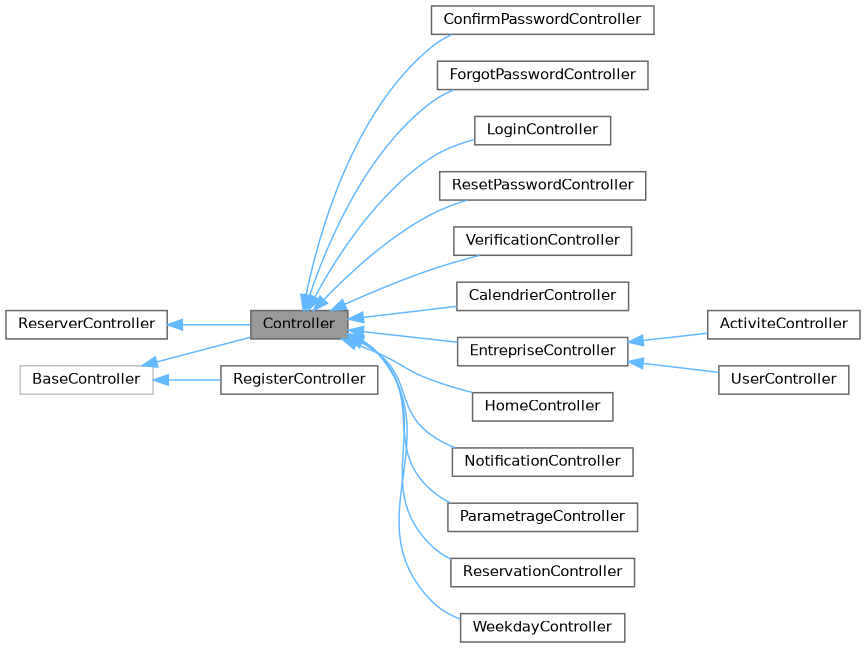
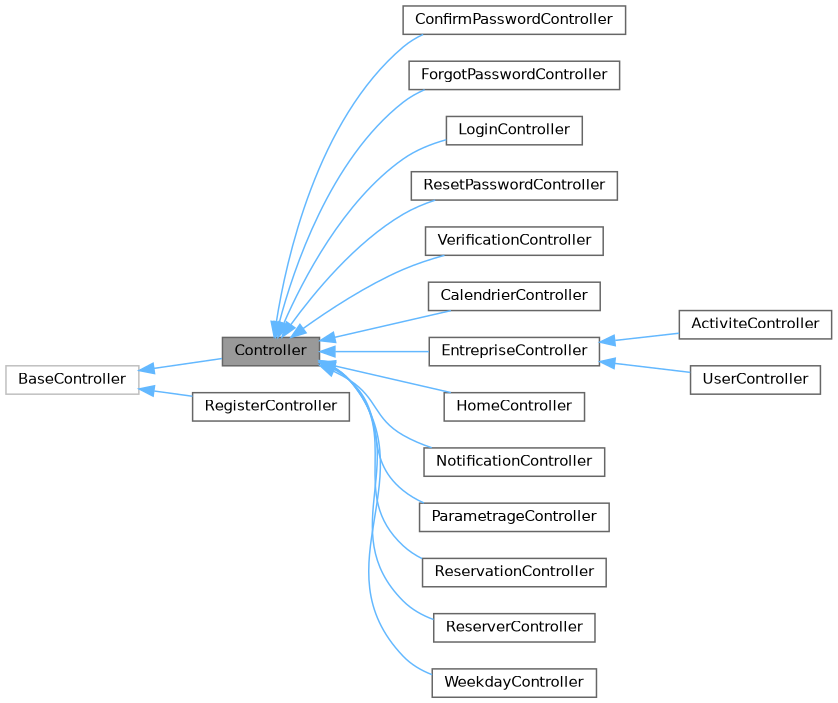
edge "Controller" -> "ReserverController": reversed
